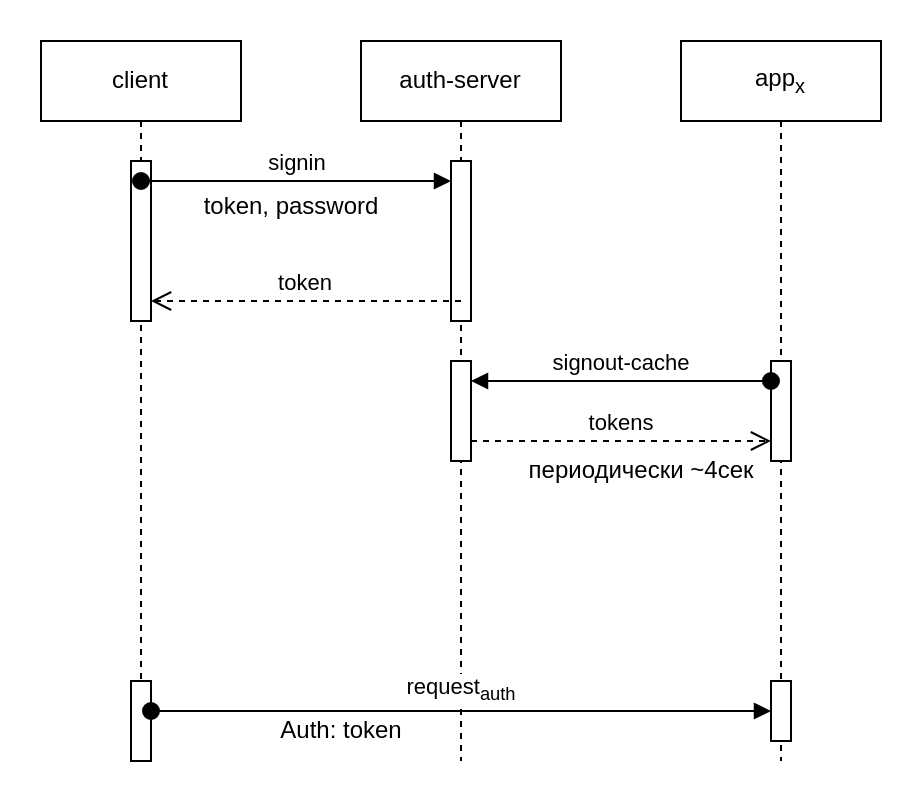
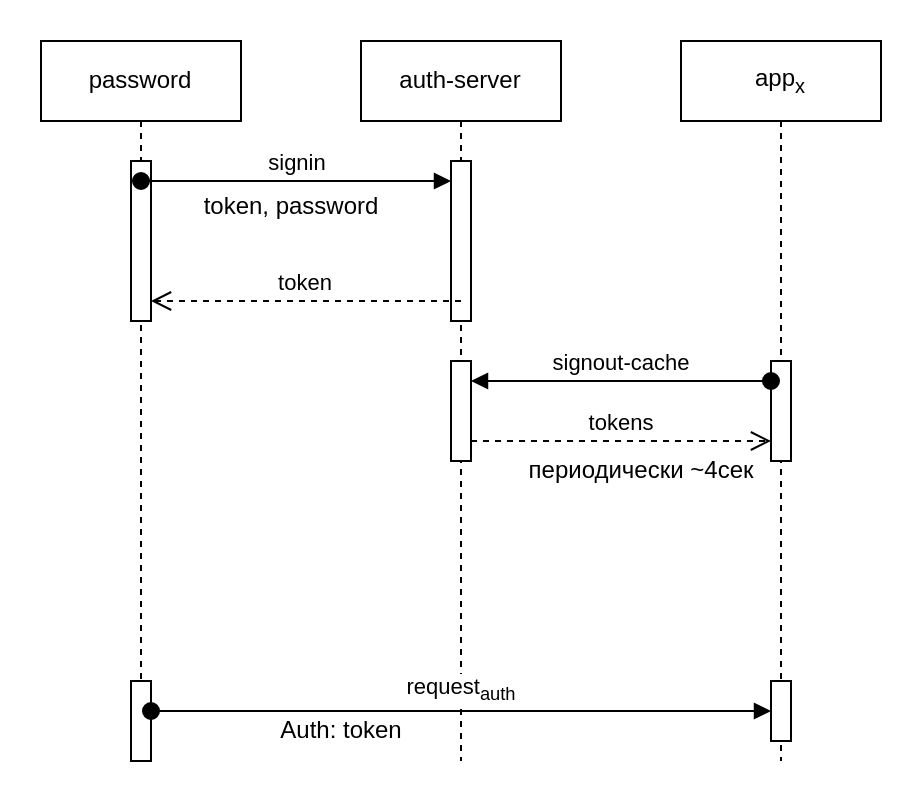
node "client": label "client" -> "password"
